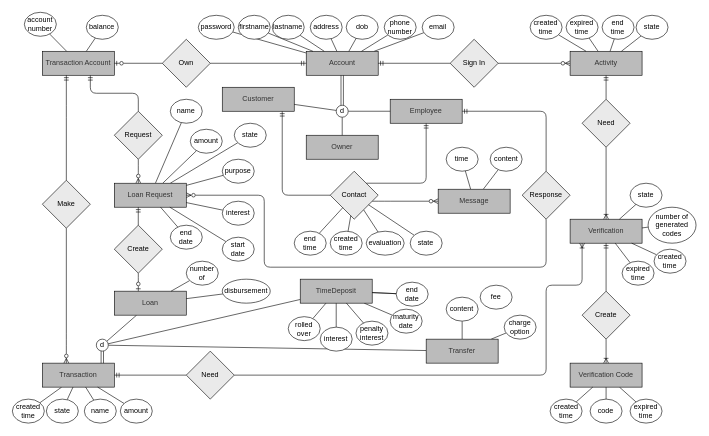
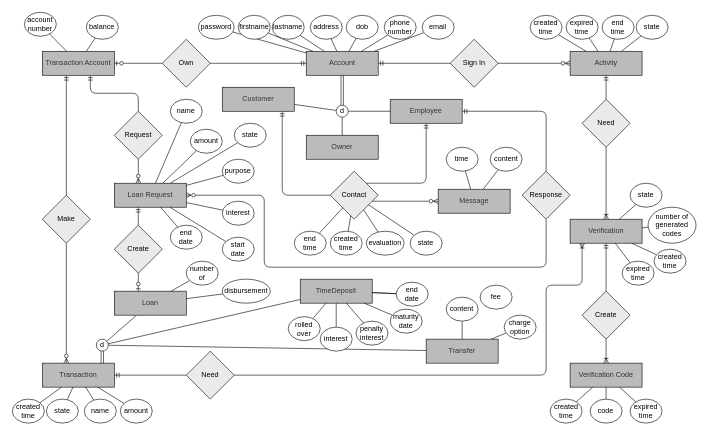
node "Make": moved (66, 204) -> (66, 219)
